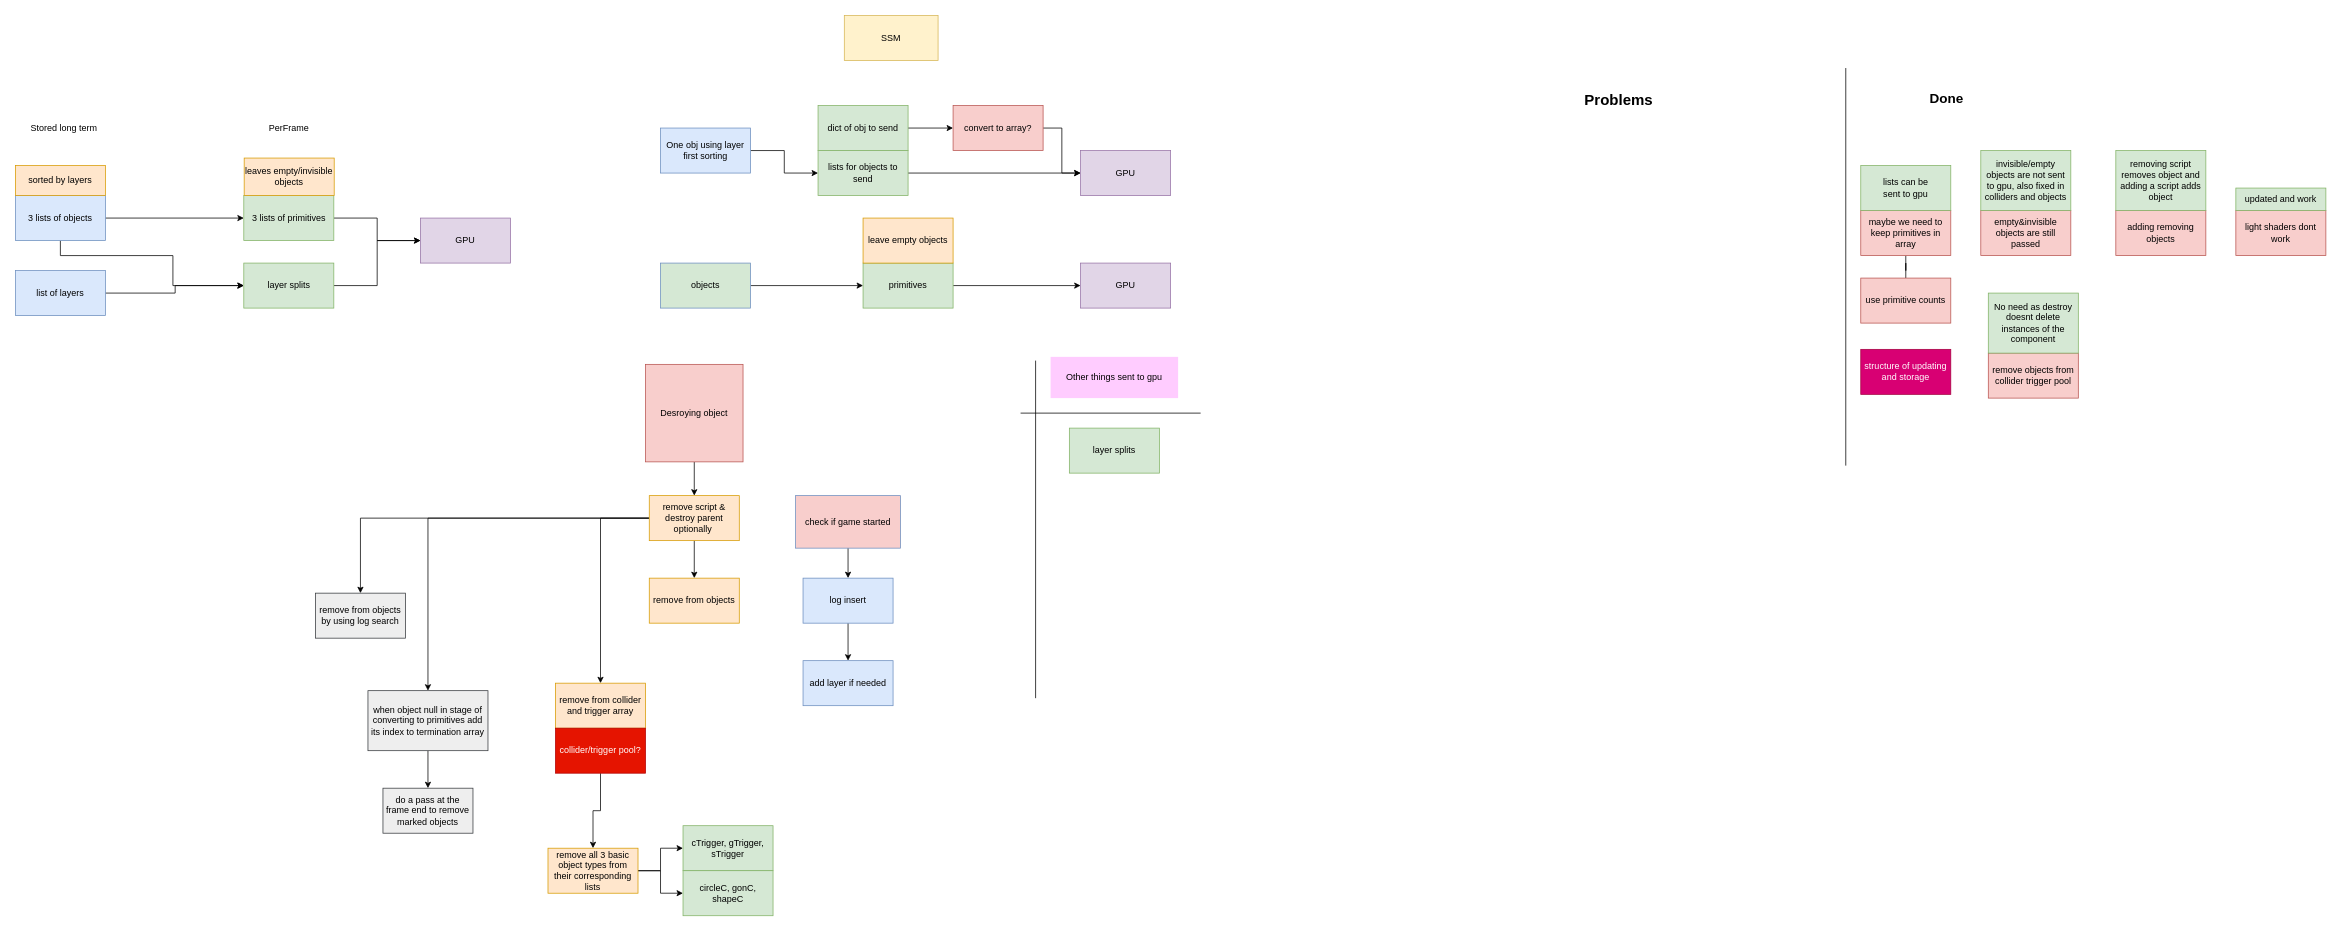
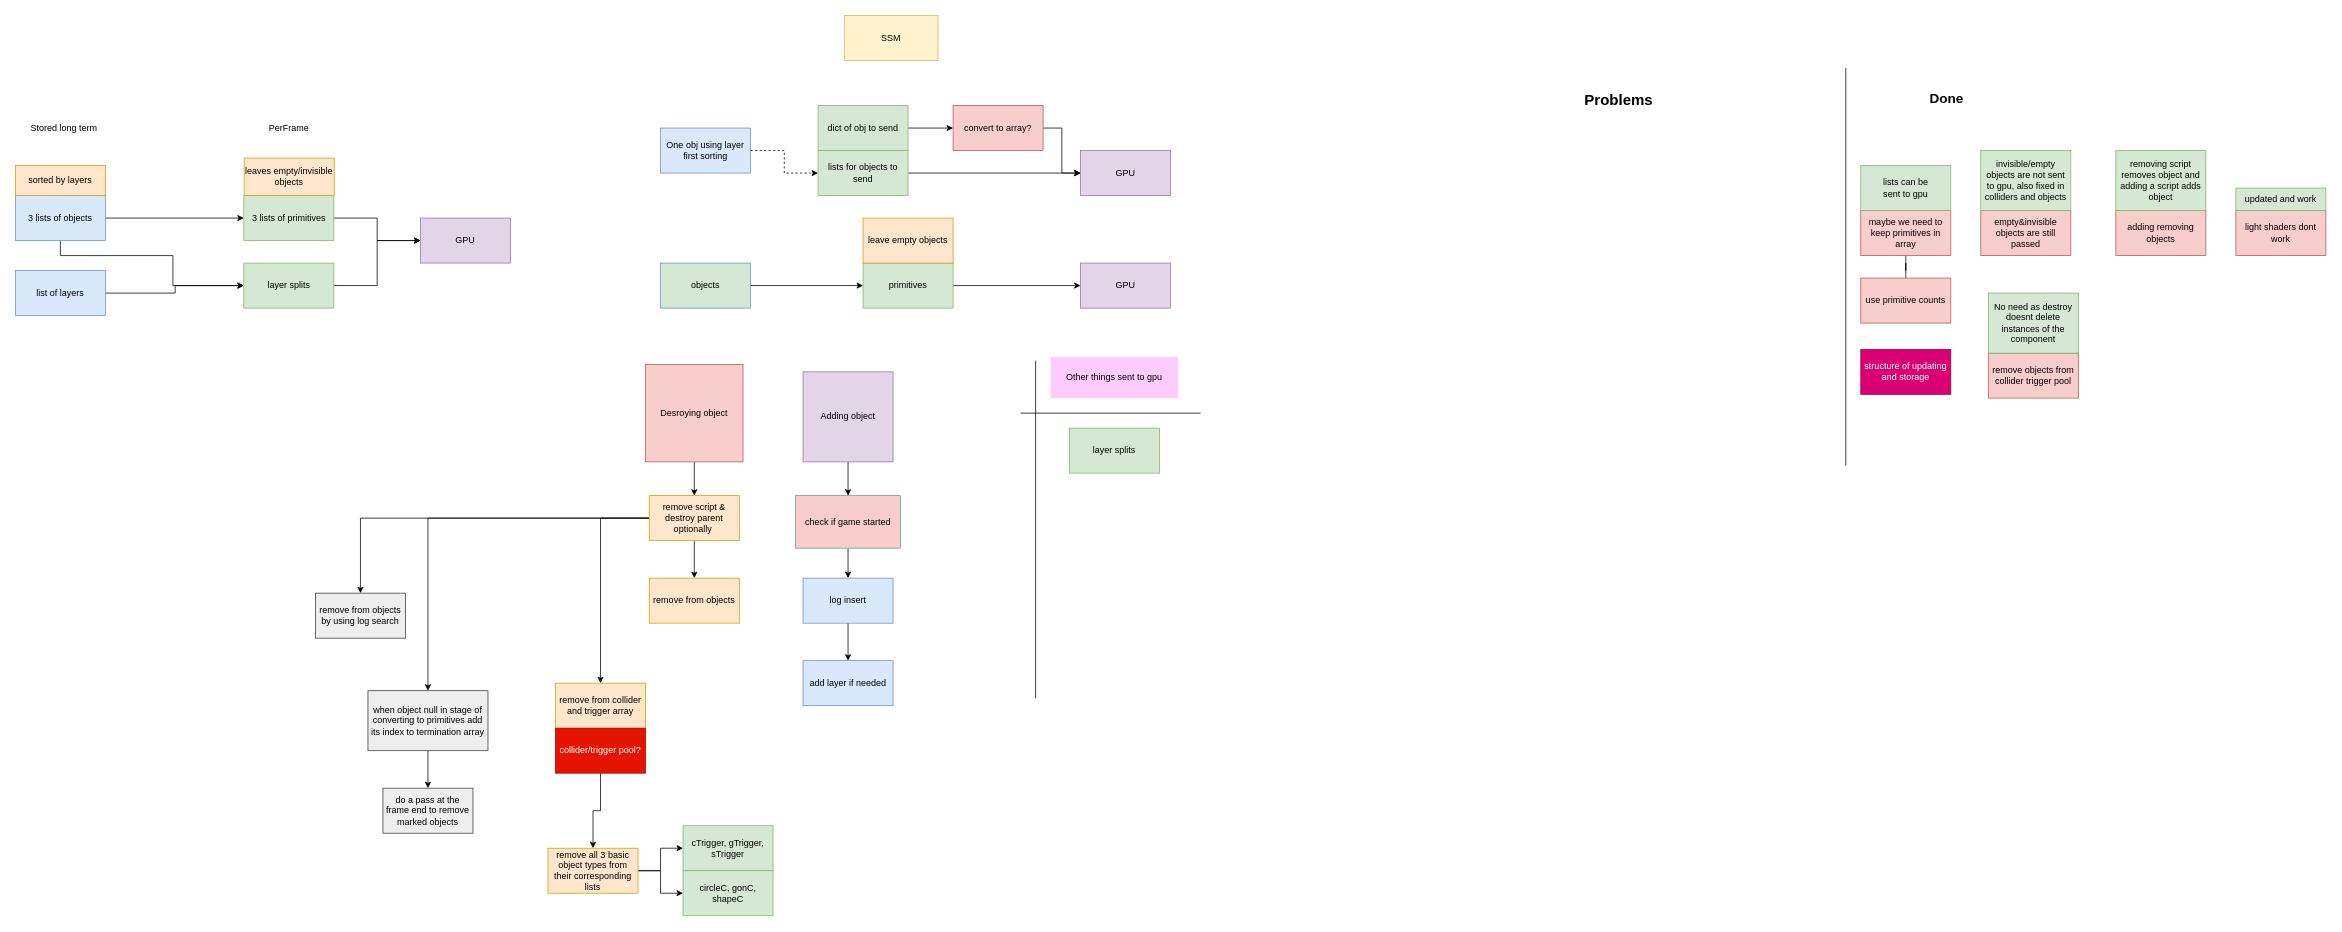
edge "One obj using layer first sorting" -> "lists for objects to send": style solid -> dashed
node "Adding object": added
edge "Adding object" -> "check if game started": added
